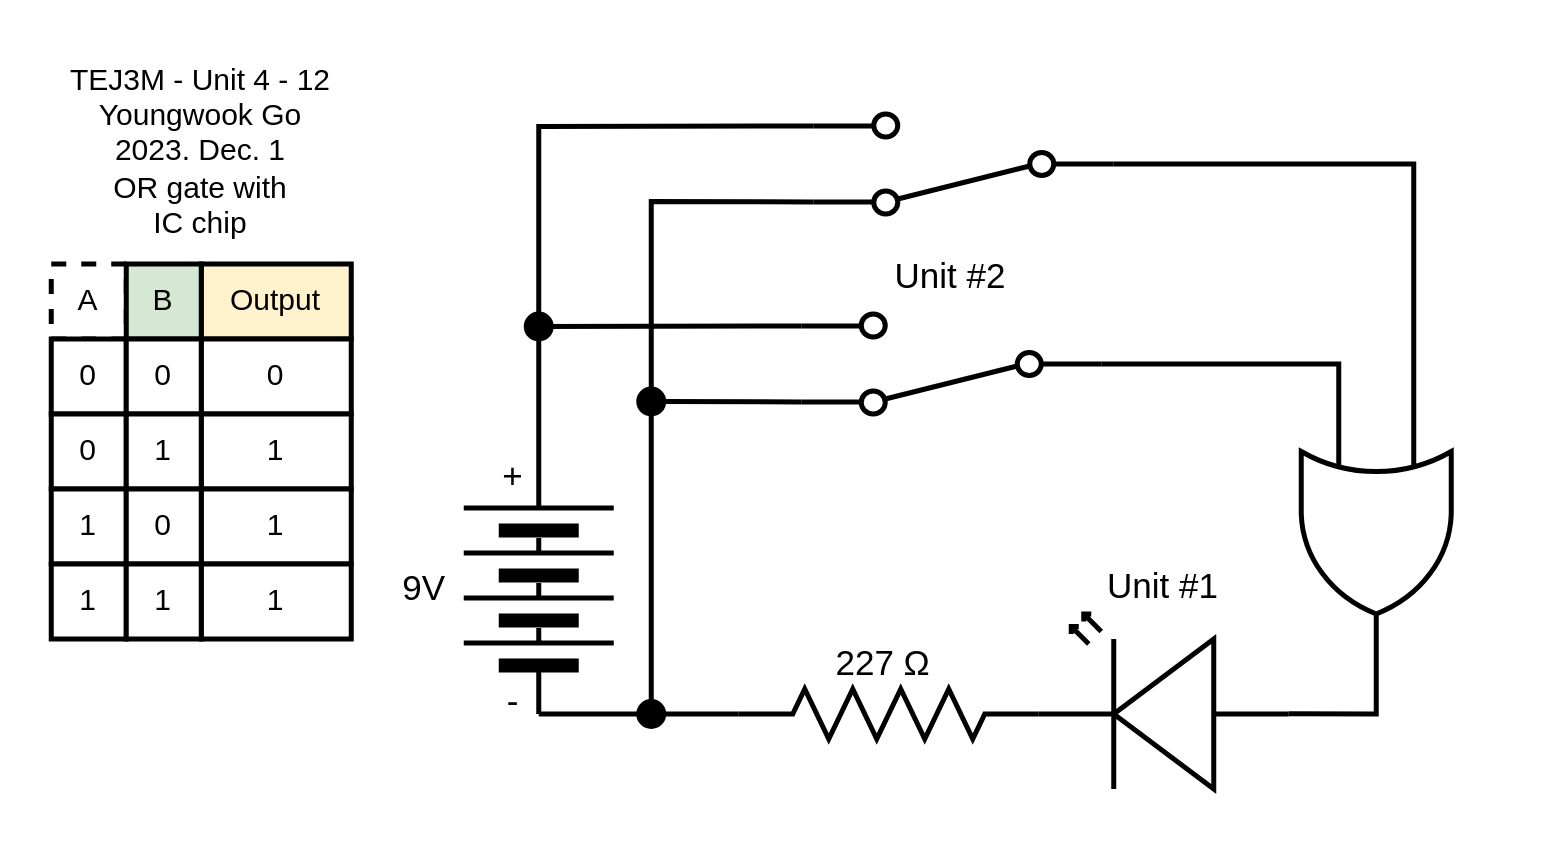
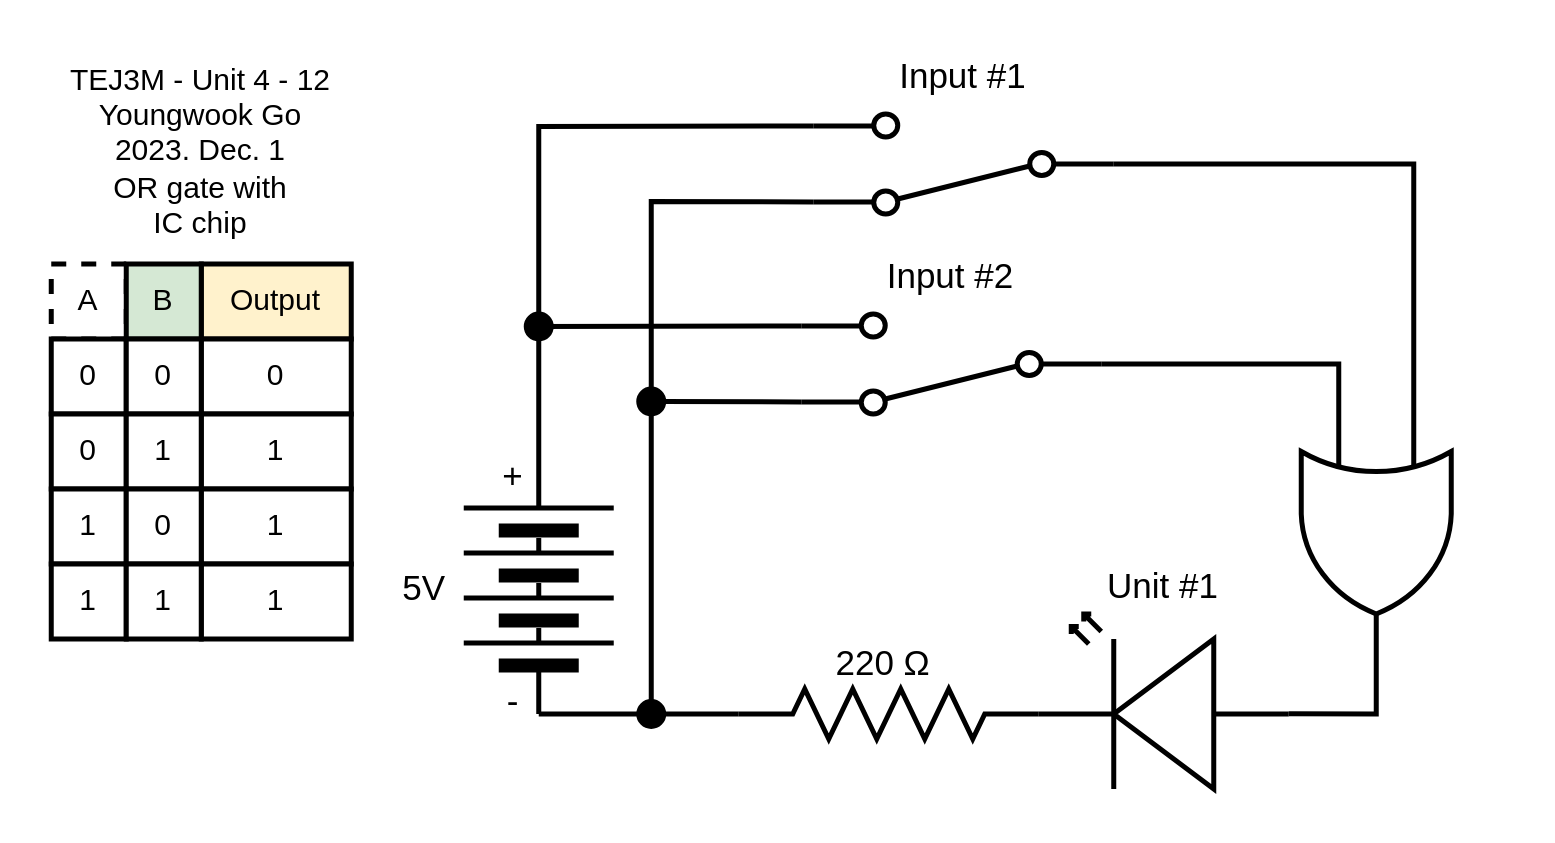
node "Input #1": added
node "Unit #2": label "Unit #2" -> "Input #2"
node "9V": label "9V" -> "5V"
node "227 Ω": label "227 Ω" -> "220 Ω"
